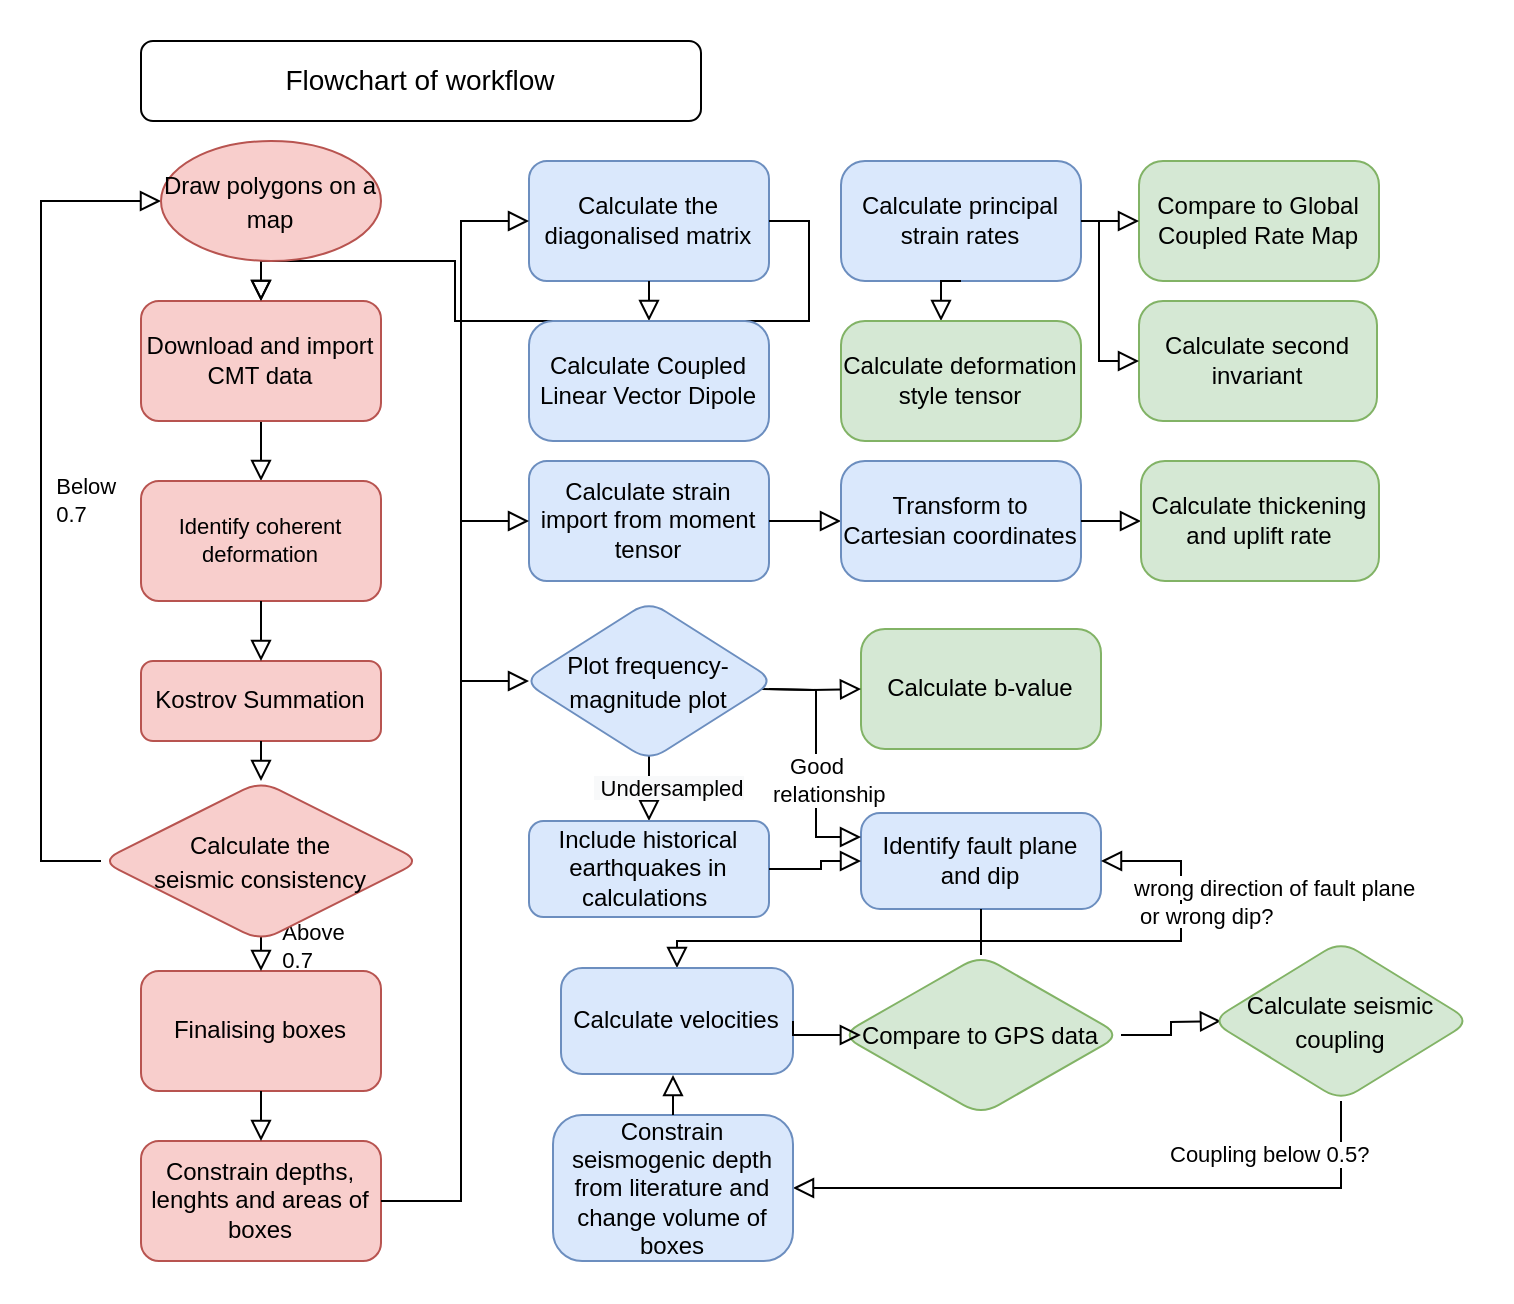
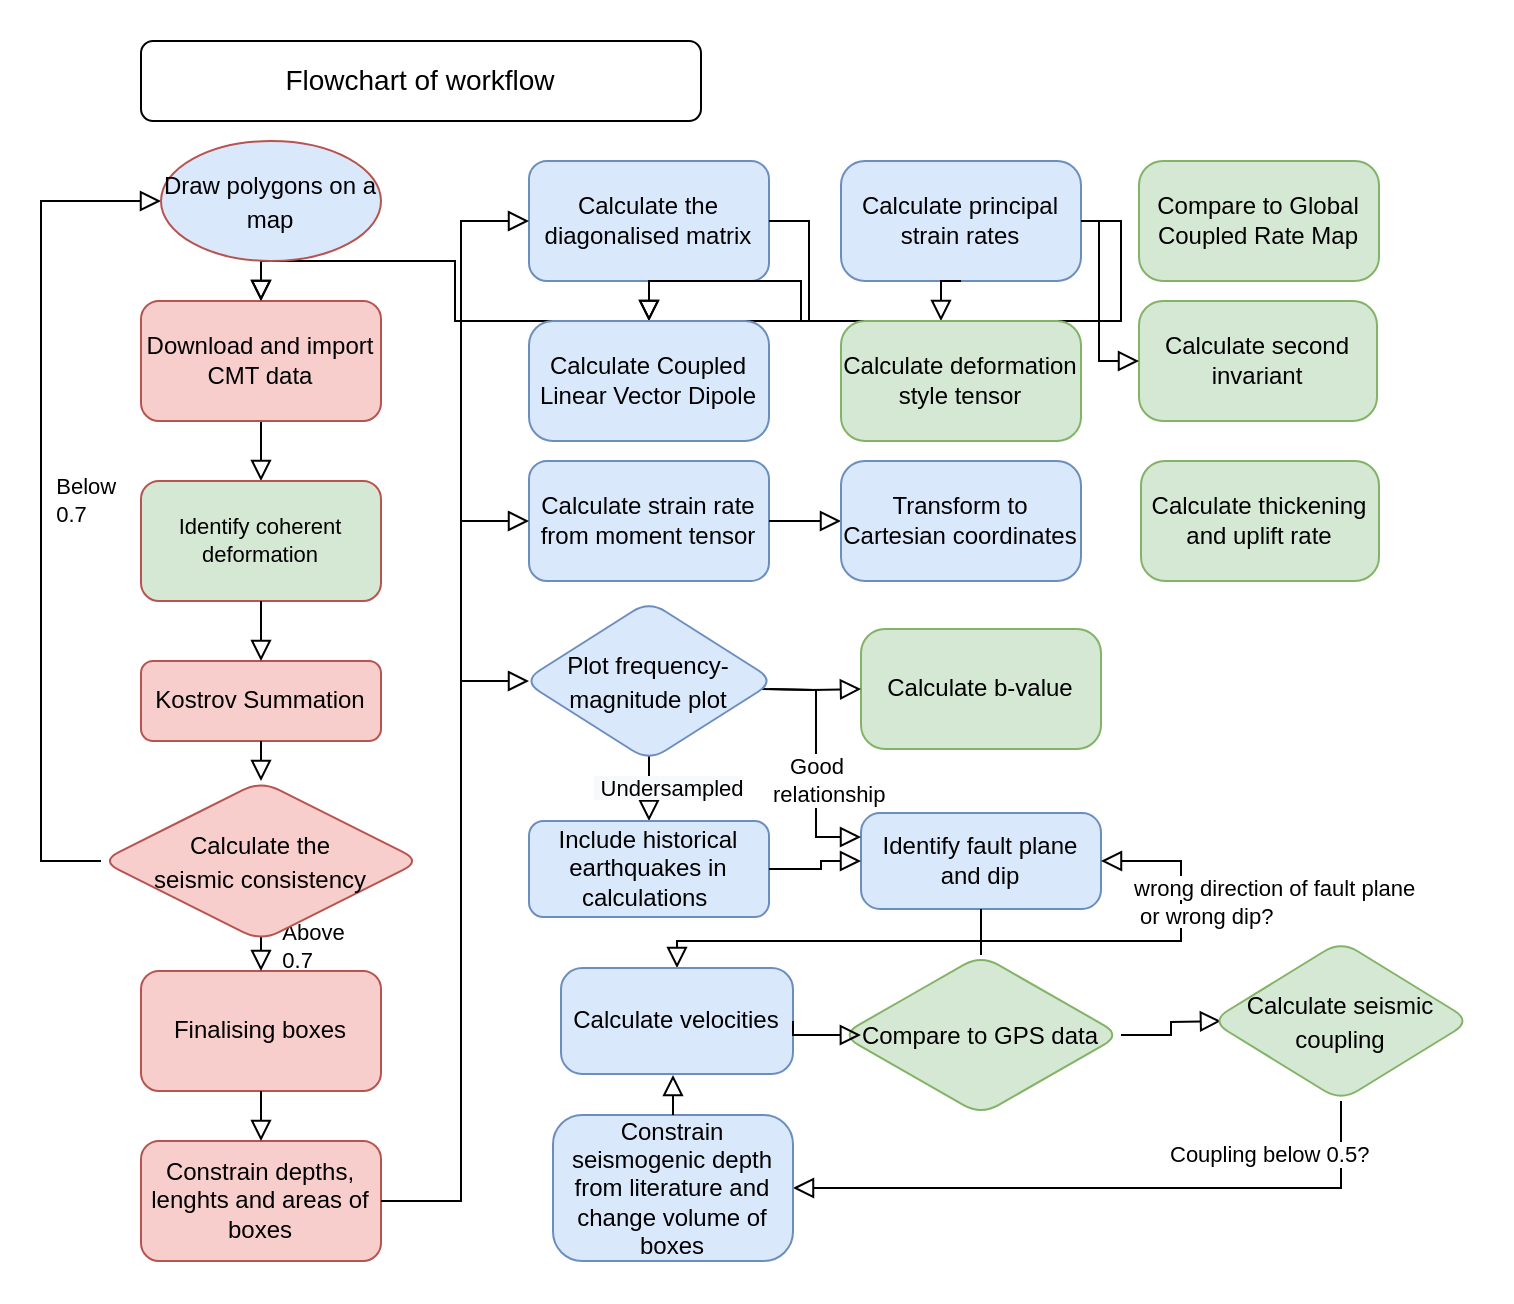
node "Draw polygons on a map": fillcolor #f8cecc -> #dae8fc
edge "Calculate principal strain rates" -> "Compare to Global Coupled Rate Map": now "Calculate principal strain rates" -> "Calculate Coupled Linear Vector Dipole"
node "Calculate strain import from moment tensor": label "Calculate strain import from moment tensor" -> "Calculate strain rate from moment tensor"
edge "Transform to Cartesian coordinates" -> "Calculate thickening and uplift rate": removed
node "Identify coherent deformation": fillcolor #f8cecc -> #d5e8d4
